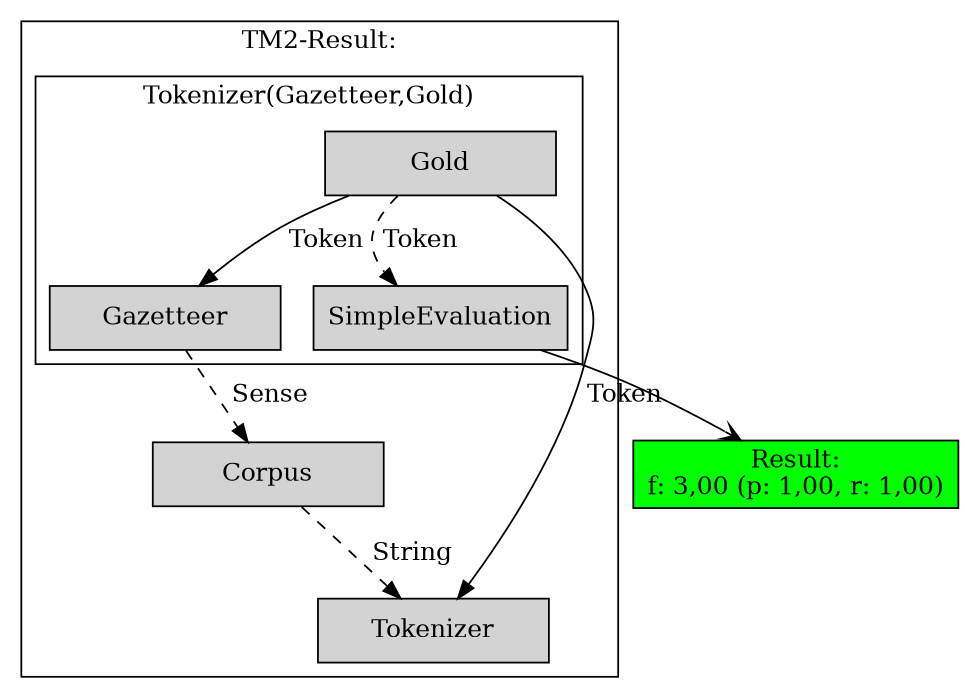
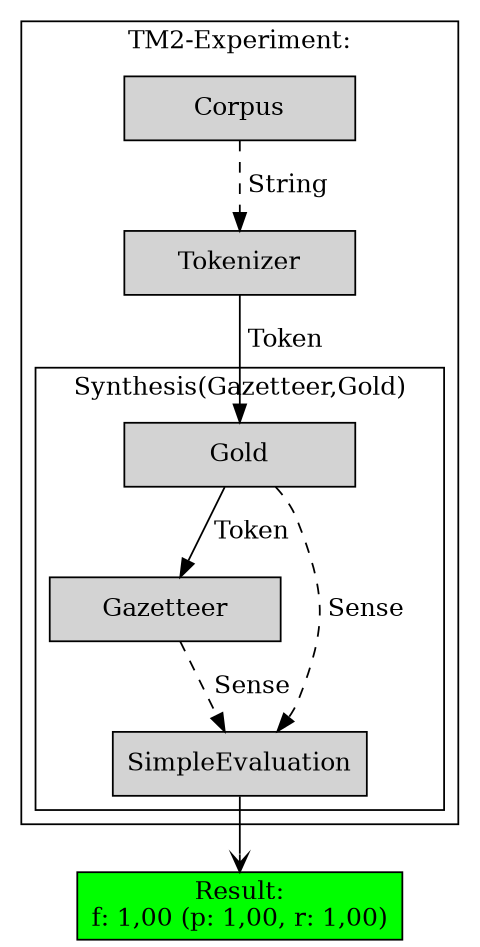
cluster "TM2-Result:": label "TM2-Result:" -> "TM2-Experiment:"
cluster "Tokenizer(Gazetteer,Gold)": label "Tokenizer(Gazetteer,Gold)" -> "Synthesis(Gazetteer,Gold)"
edge "Gold" -> "SimpleEvaluation": label " Token" -> " Sense"
edge "Gold" -> "Tokenizer": reversed
edge "Gazetteer" -> "Corpus": now "Gazetteer" -> "SimpleEvaluation"
node "Result: f: 3,00 (p: 1,00, r: 1,00)": label "Result: f: 3,00 (p: 1,00, r: 1,00)" -> "Result: f: 1,00 (p: 1,00, r: 1,00)"
